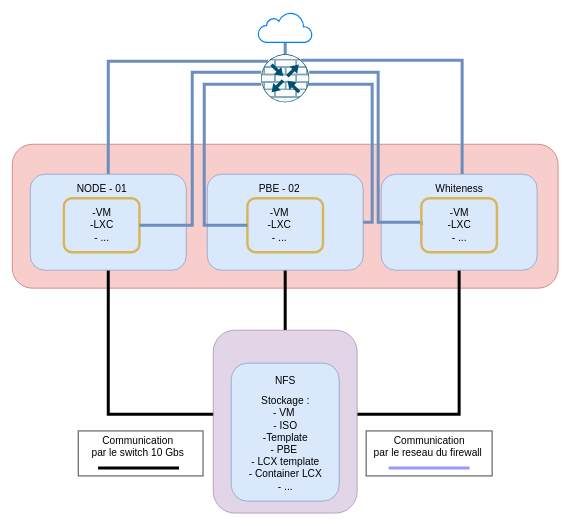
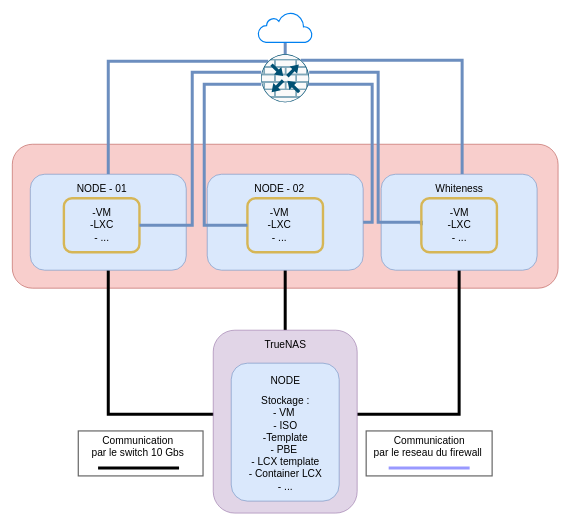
node "PBE - 02": label "PBE - 02" -> "NODE - 02"
node "TrueNAS": added
node "NFS": label "NFS" -> "NODE"
